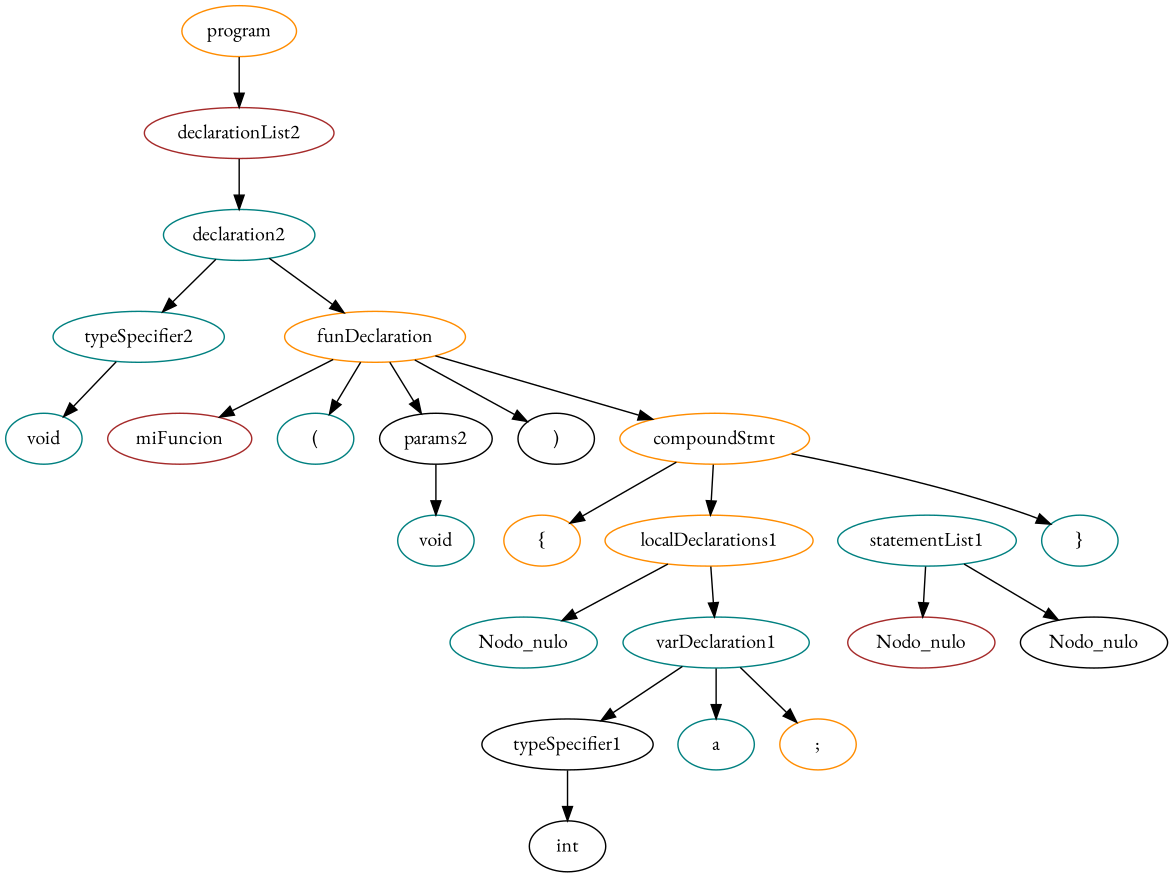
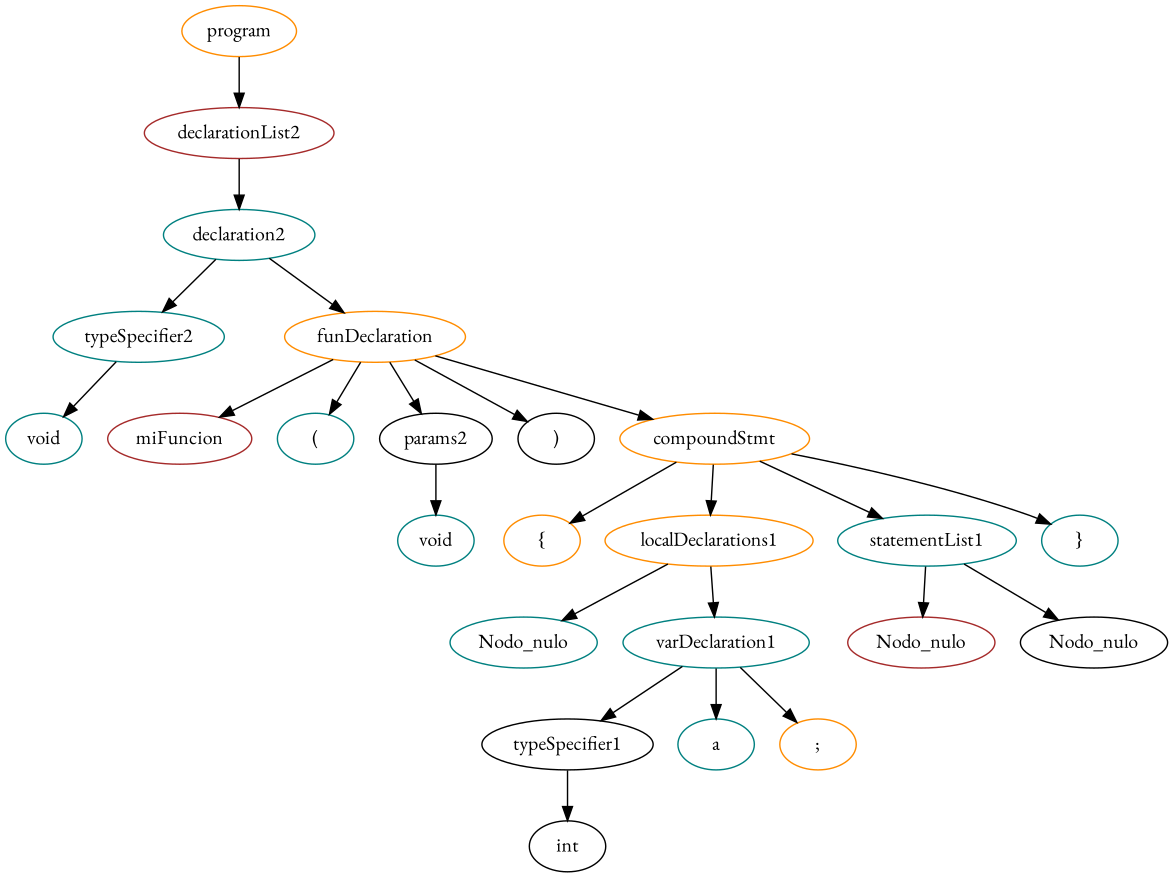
edge "compoundStmt" -> "statementList1": added
